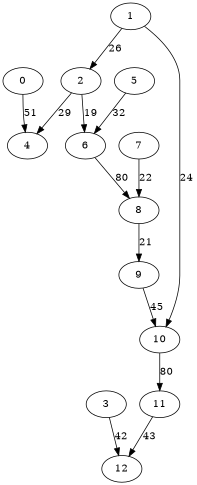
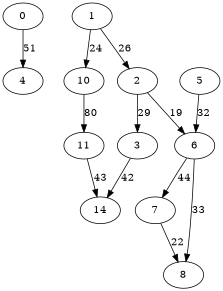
edge "2" -> "4": now "2" -> "3"
edge "6" -> "7": added, label "44"
edge "6" -> "8": label "80" -> "33"
node "9": removed
node "12": label "12" -> "14"
